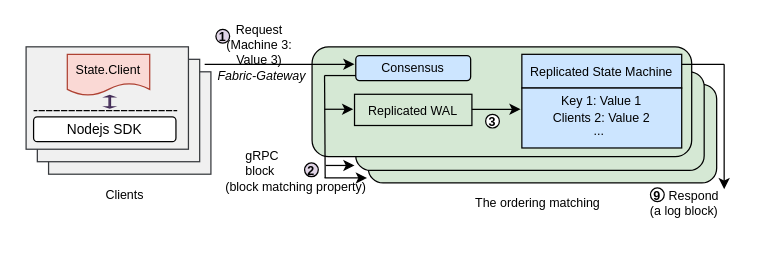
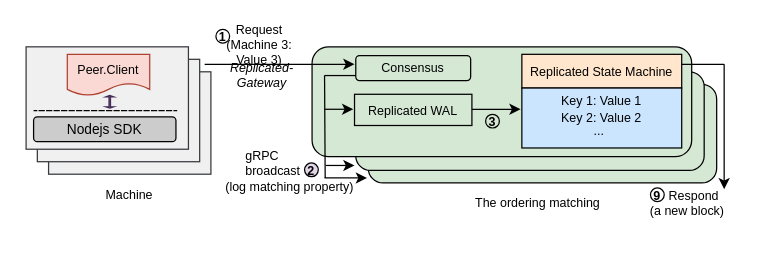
node "1": fillcolor #e1d5e7 -> #ffffff
node "Consensus": fillcolor #cce5ff -> #d5e8d4
node "State.Client": label "State.Client" -> "Peer.Client"
node "Replicated State Machine": fillcolor #cce5ff -> #ffe6cc
node "Fabric-Gateway": label "Fabric-Gateway" -> "Replicated-Gateway"
node "Key 1: Value 1 Clients 2: Value 2": label "Key 1: Value 1 Clients 2: Value 2" -> "Key 1: Value 1 Key 2: Value 2"
node "3": fillcolor #ffffff -> #d5e8d4
node "Nodejs SDK": fillcolor #ffffff -> #cccccc
node "gRPC block": label "gRPC block" -> "gRPC broadcast"
node "(block matching property)": label "(block matching property)" -> "(log matching property)"
node "Clients": label "Clients" -> "Machine"
node "(a log block)": label "(a log block)" -> "(a new block)"
